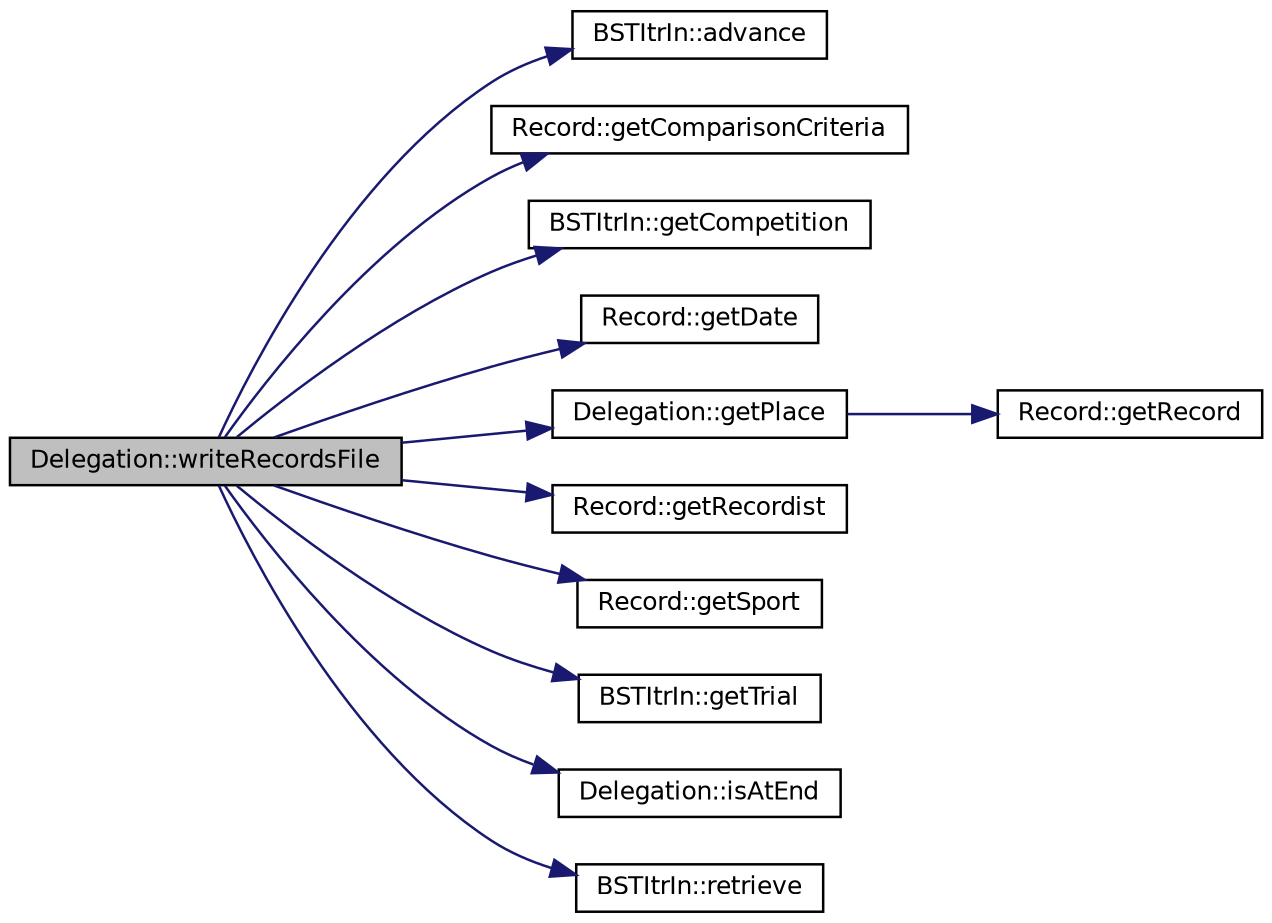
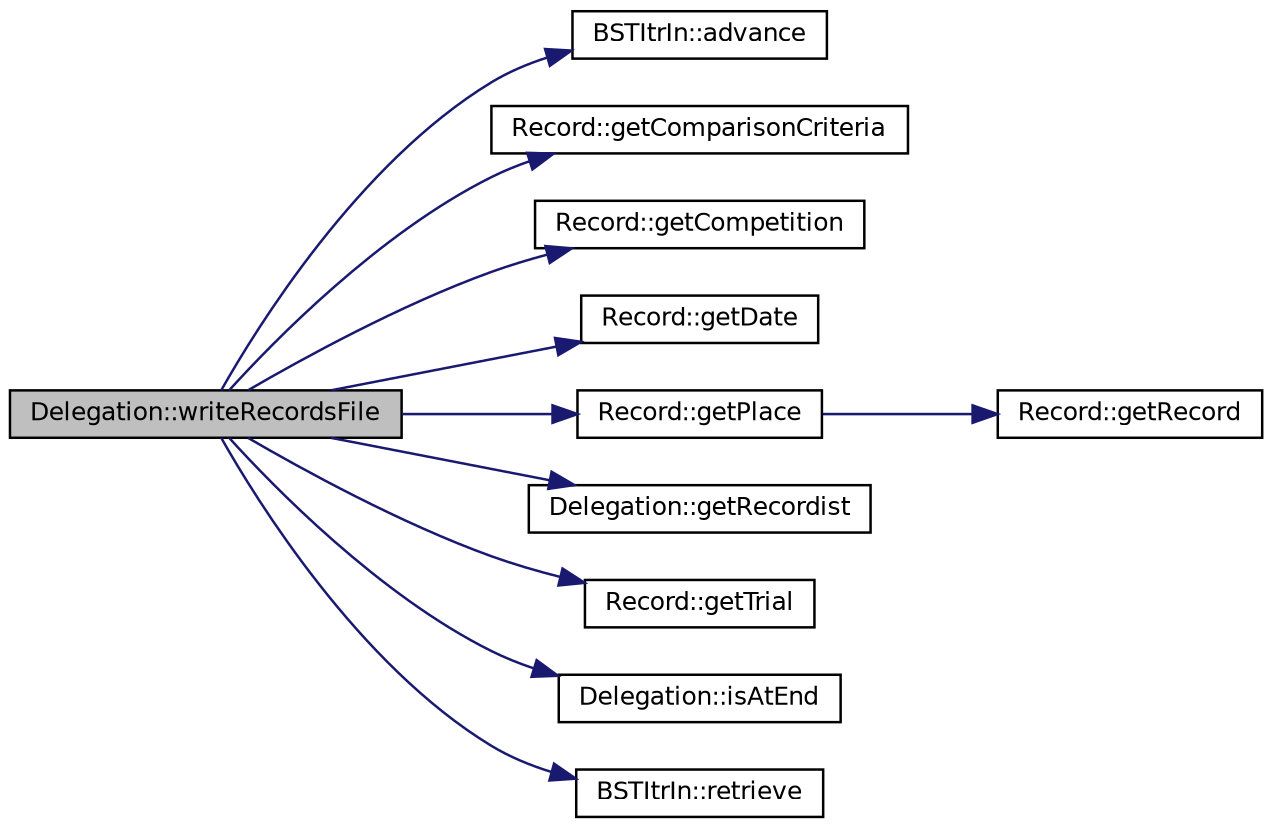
node "BSTItrIn::getCompetition": label "BSTItrIn::getCompetition" -> "Record::getCompetition"
node "Delegation::getPlace": label "Delegation::getPlace" -> "Record::getPlace"
node "Record::getRecordist": label "Record::getRecordist" -> "Delegation::getRecordist"
node "Record::getSport": removed
node "BSTItrIn::getTrial": label "BSTItrIn::getTrial" -> "Record::getTrial"
